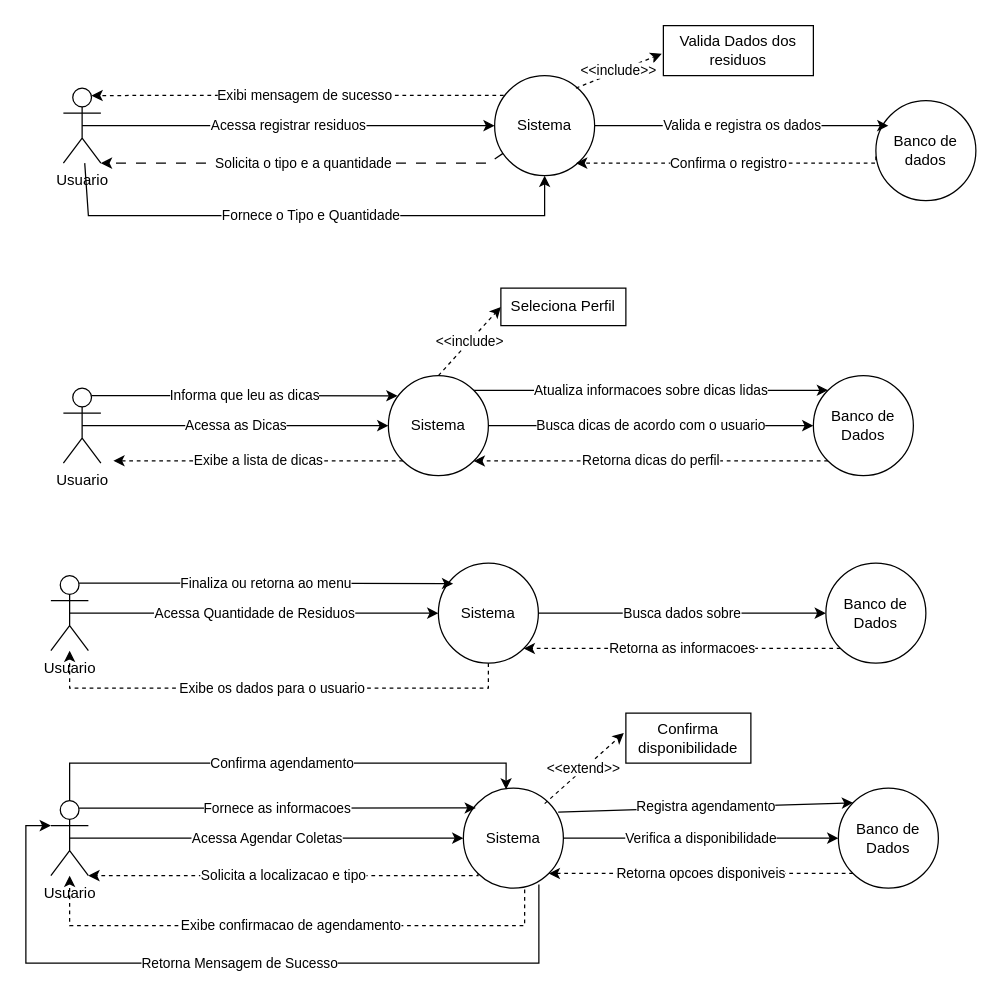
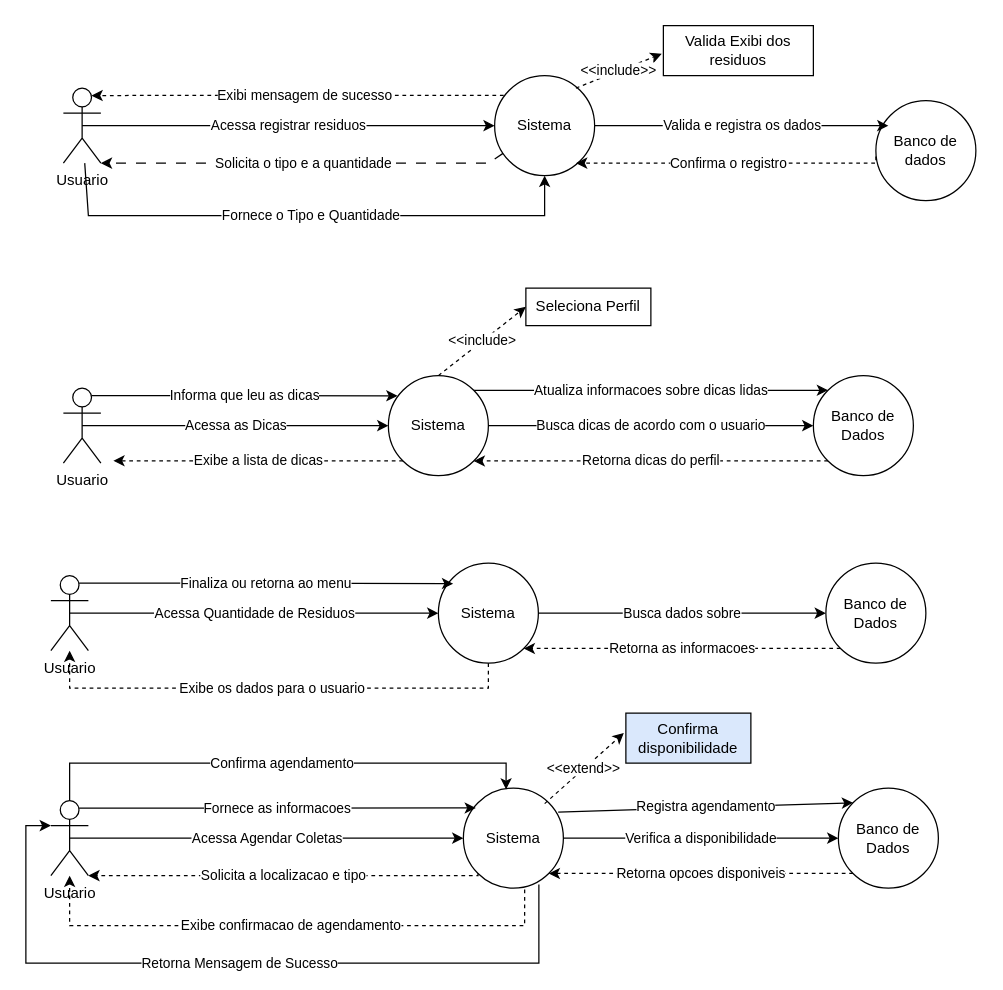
node "Valida Dados dos residuos": label "Valida Dados dos residuos" -> "Valida Exibi dos residuos"
node "Seleciona Perfil": moved (563, 307) -> (588, 307)
node "Confirma disponibilidade": fillcolor #ffffff -> #dae8fc
